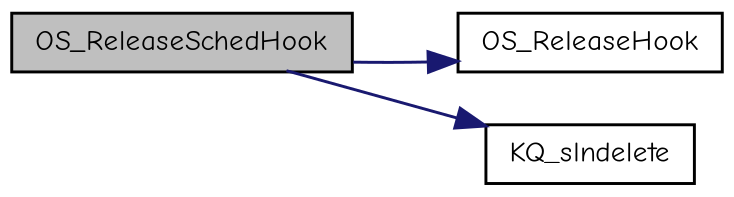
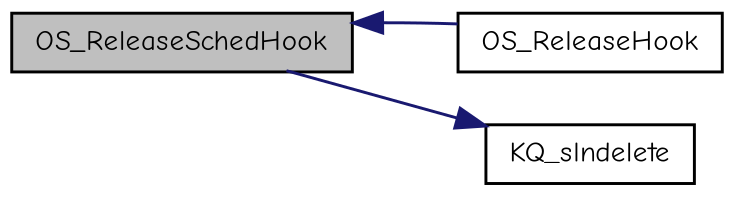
edge "OS_ReleaseSchedHook" -> "OS_ReleaseHook": reversed
